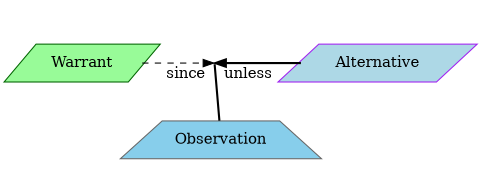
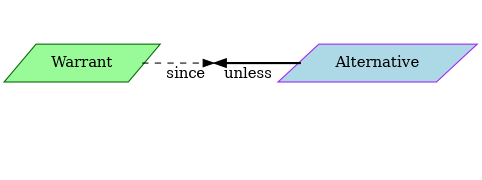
node "Observation": removed
